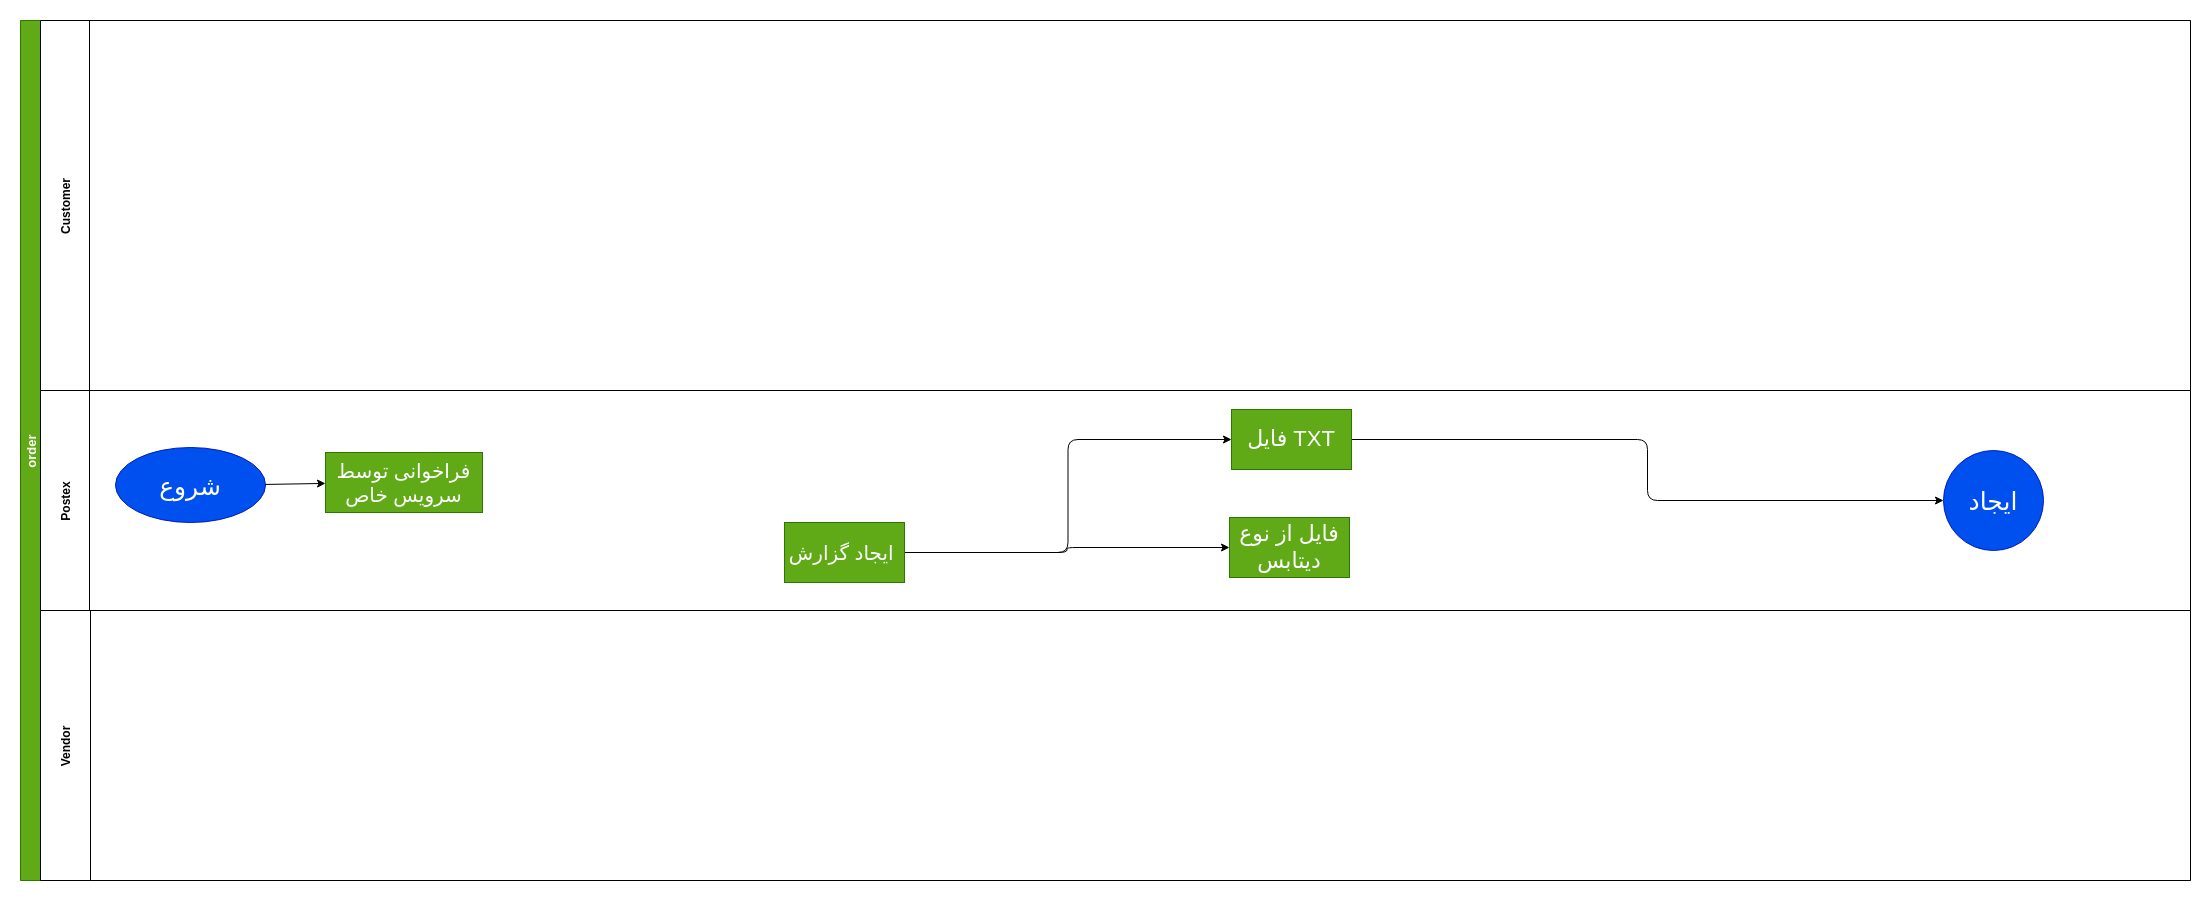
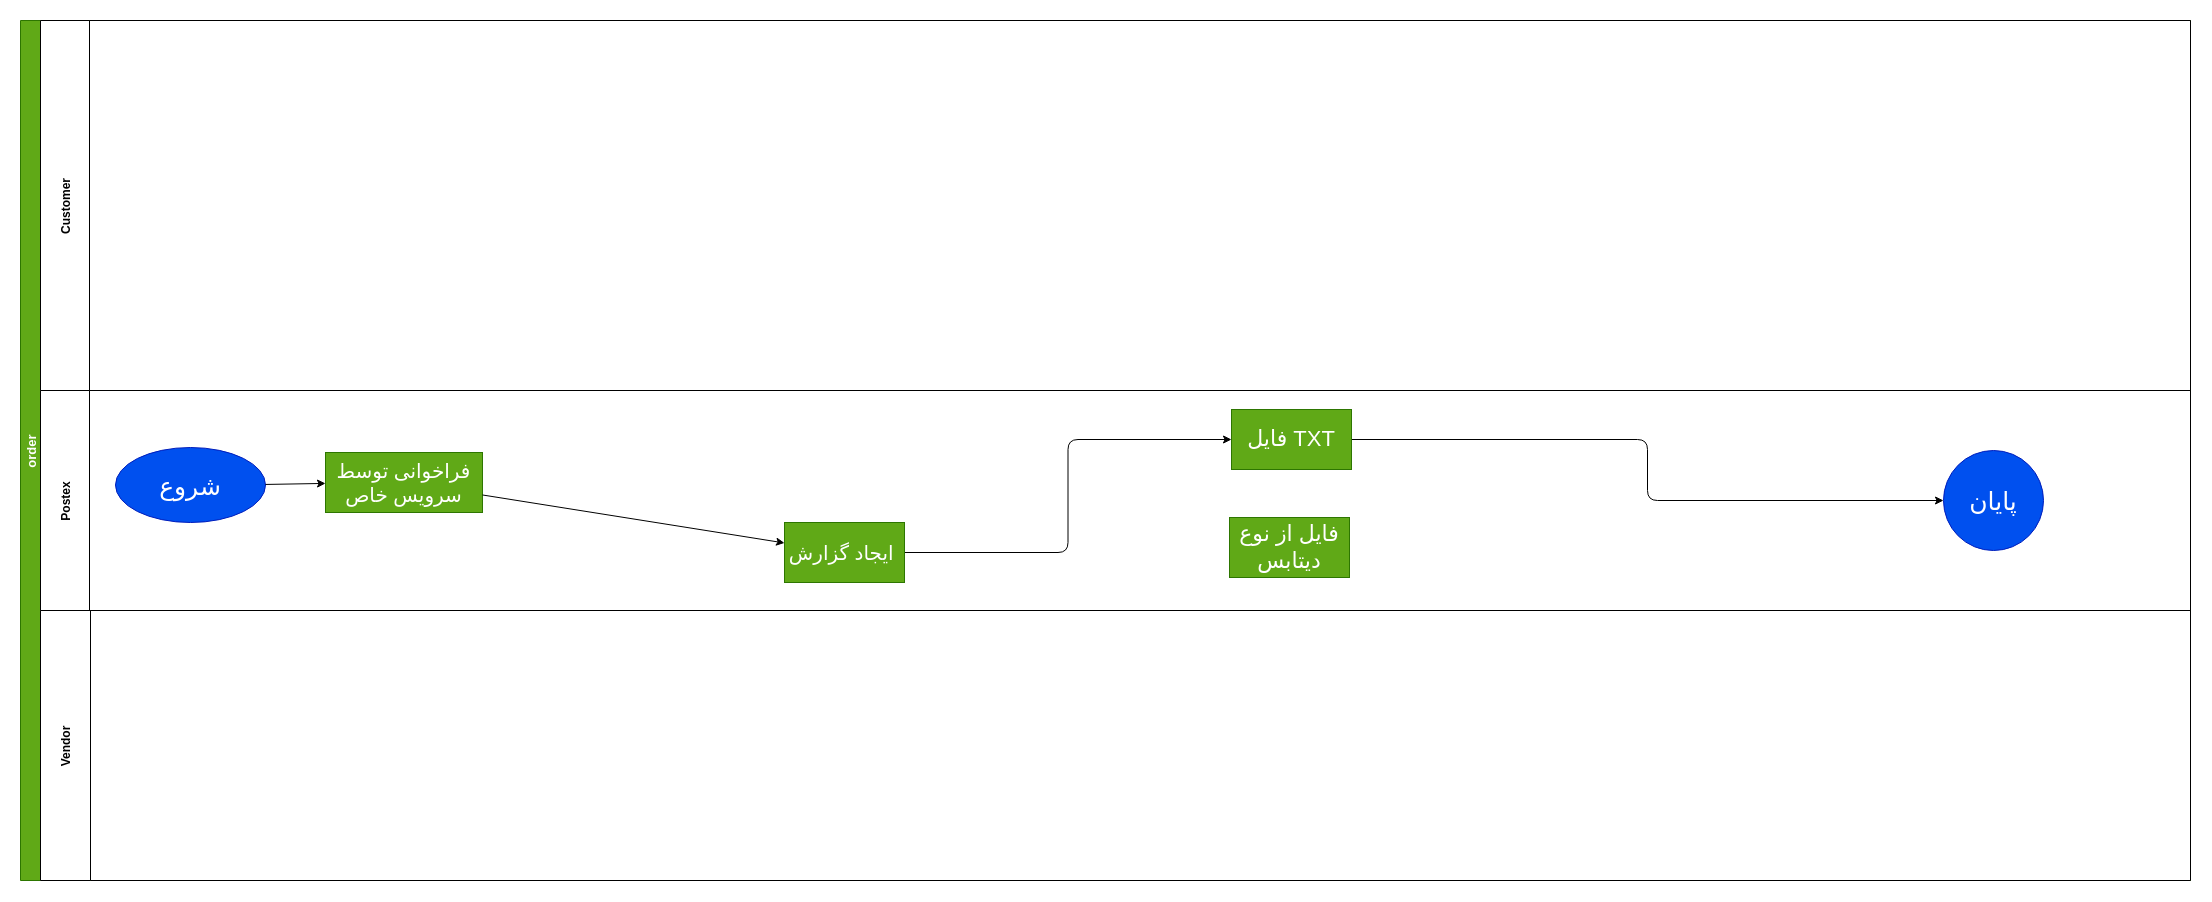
node "ایجاد": label "ایجاد" -> "پایان"
edge "فراخوانی توسط سرویس خاص" -> "ایجاد گزارش": added
edge "ایجاد گزارش" -> "فایل از نوع دیتابس": removed
